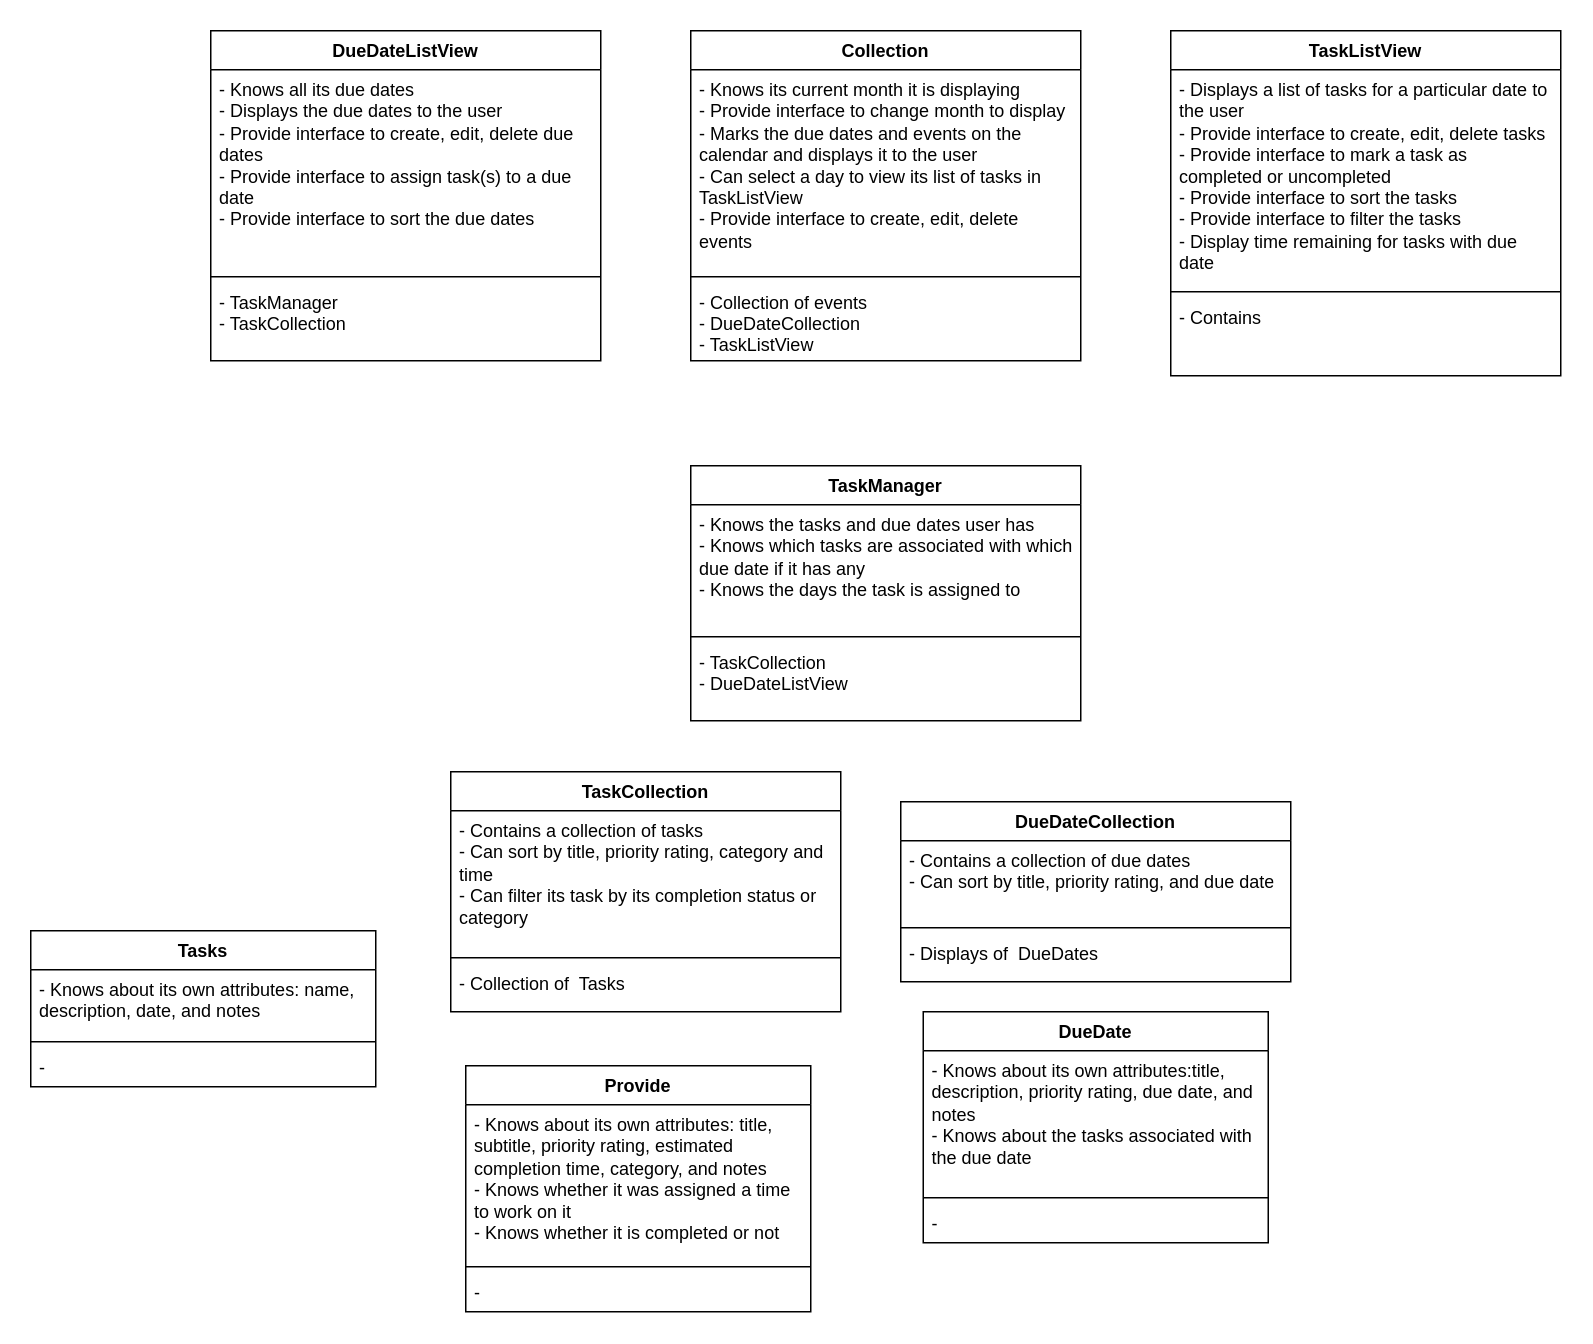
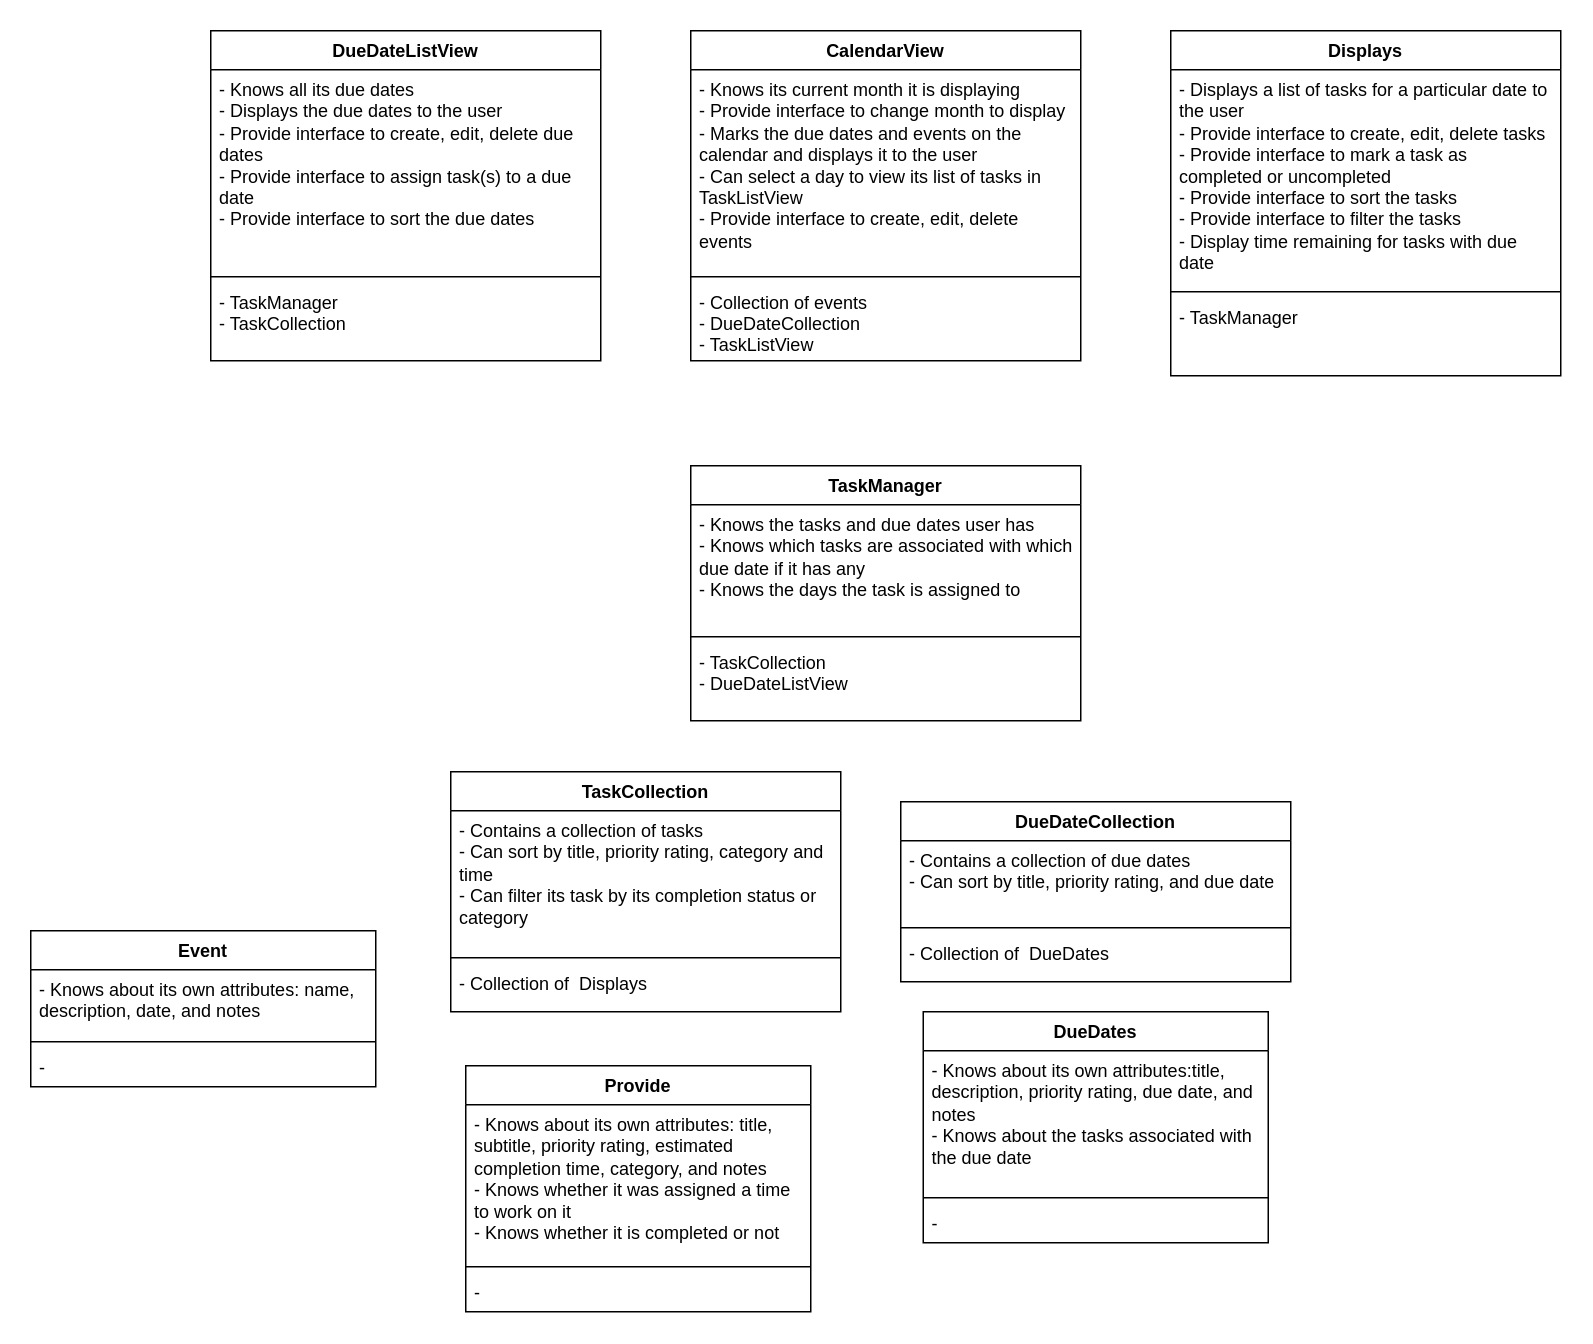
node "Collection": label "Collection" -> "CalendarView"
node "TaskListView": label "TaskListView" -> "Displays"
node "- Contains": label "- Contains" -> "- TaskManager"
node "Tasks": label "Tasks" -> "Event"
node "- Displays of DueDates": label "- Displays of DueDates" -> "- Collection of DueDates"
node "- Collection of Tasks": label "- Collection of Tasks" -> "- Collection of Displays"
node "DueDate": label "DueDate" -> "DueDates"
